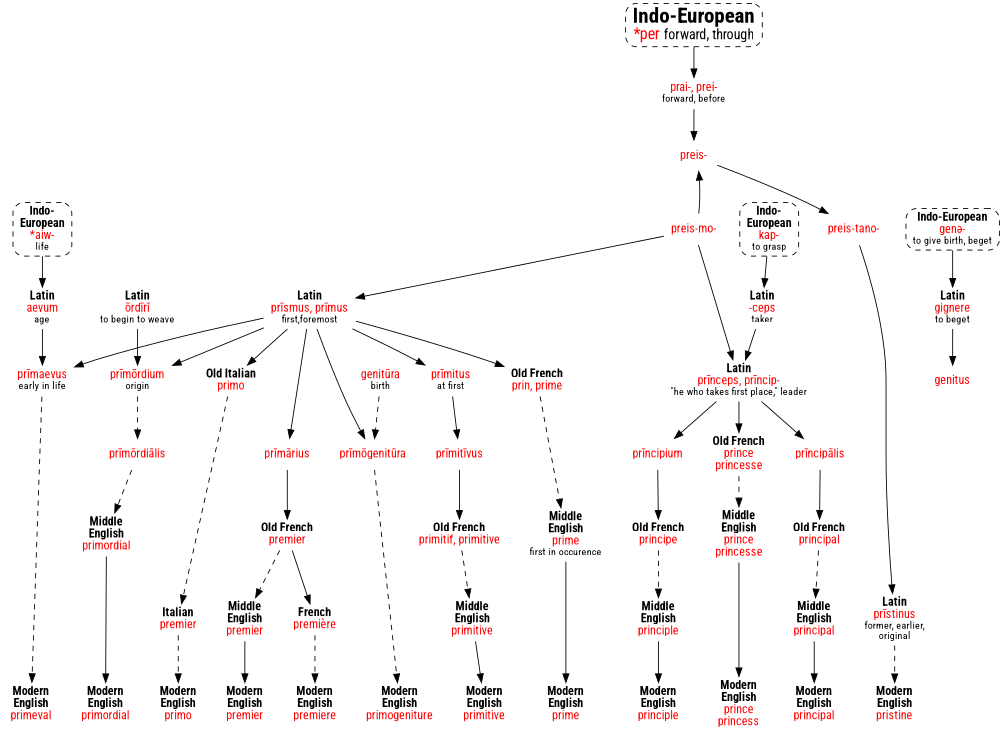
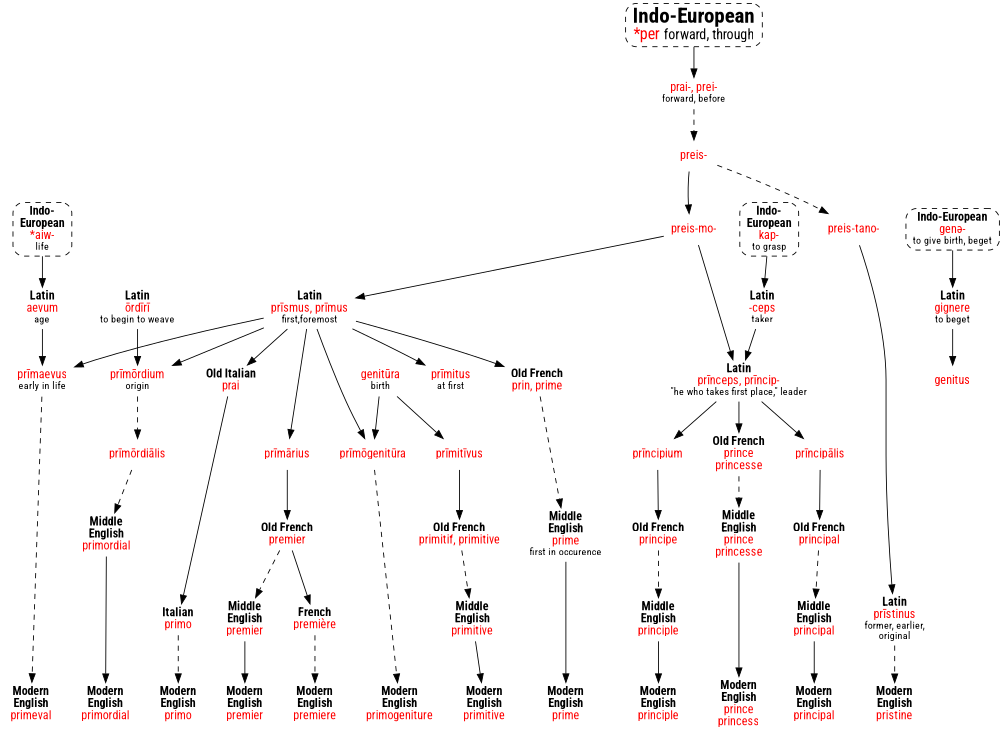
edge "prai-, prei-" -> "preis-": style solid -> dashed
edge "preis-" -> "preis-tano-": style solid -> dashed
edge "preis-mo-" -> "preis-": reversed
node "Old Italian": text "primo" -> "prai"
edge "genitūra" -> "prīmōgenitūra": style dashed -> solid
edge "prīmitus" -> "prīmitīvus": now "genitūra" -> "prīmitīvus"
edge "Old Italian" -> "Italian": style dashed -> solid
node "Italian": text "premier" -> "primo"
